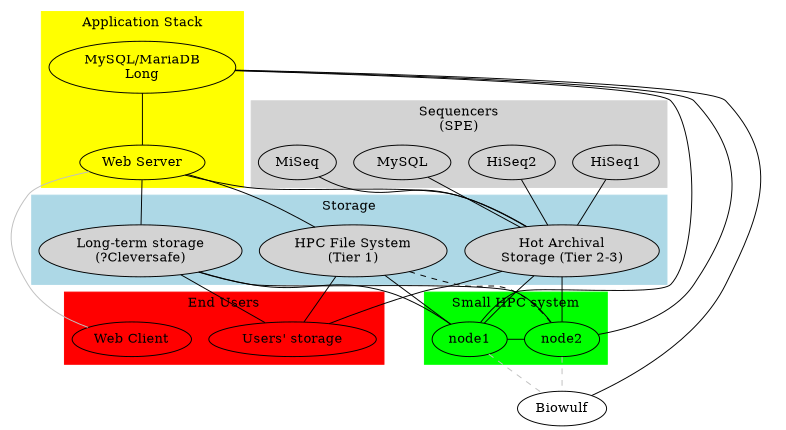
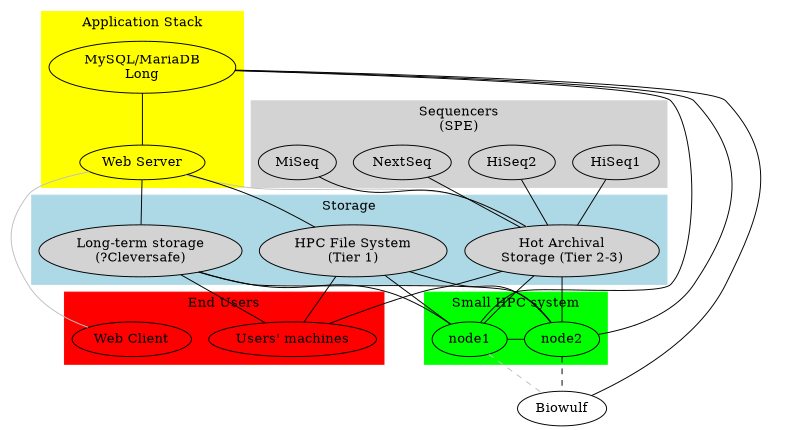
node "MySQL": label "MySQL" -> "NextSeq"
edge "Web Server" -- "Hot Archival Storage (Tier 2-3)": color black -> grey
edge "HPC File System (Tier 1)" -- "node2": style dashed -> solid
node "Users' storage": label "Users' storage" -> "Users' machines"
edge "node2" -- "Biowulf": color grey -> black
